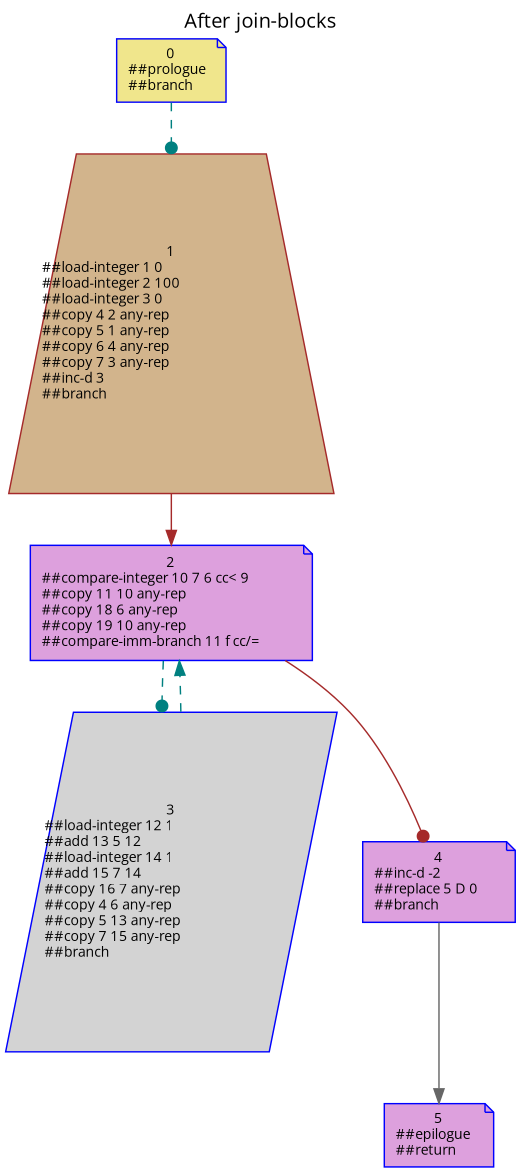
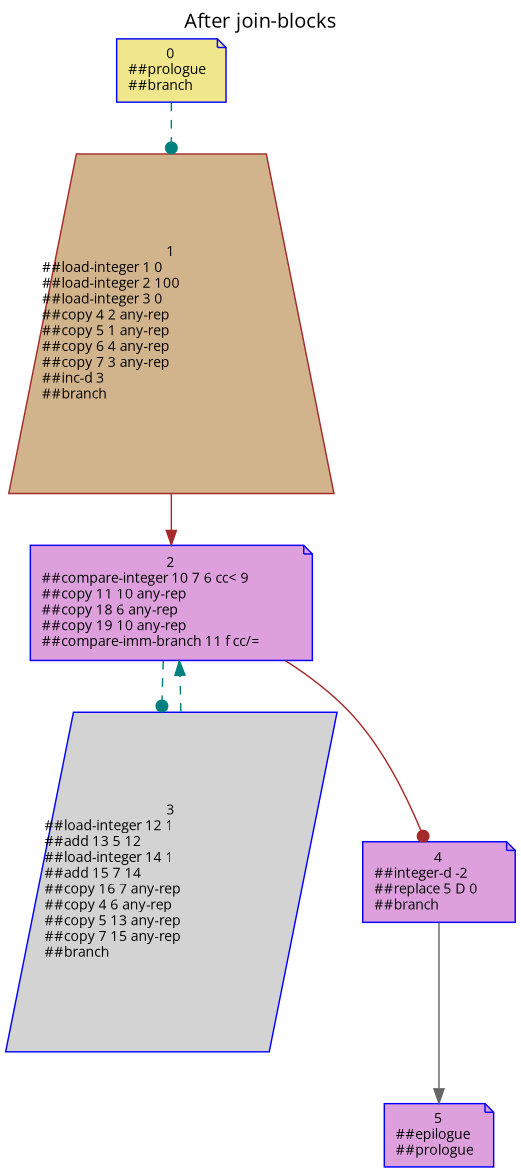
node "4 ##inc-d -2 ##replace 5 D 0 ##branch": label "4 ##inc-d -2 ##replace 5 D 0 ##branch" -> "4 ##integer-d -2 ##replace 5 D 0 ##branch"
node "5 ##epilogue ##return": label "5 ##epilogue ##return" -> "5 ##epilogue ##prologue"
